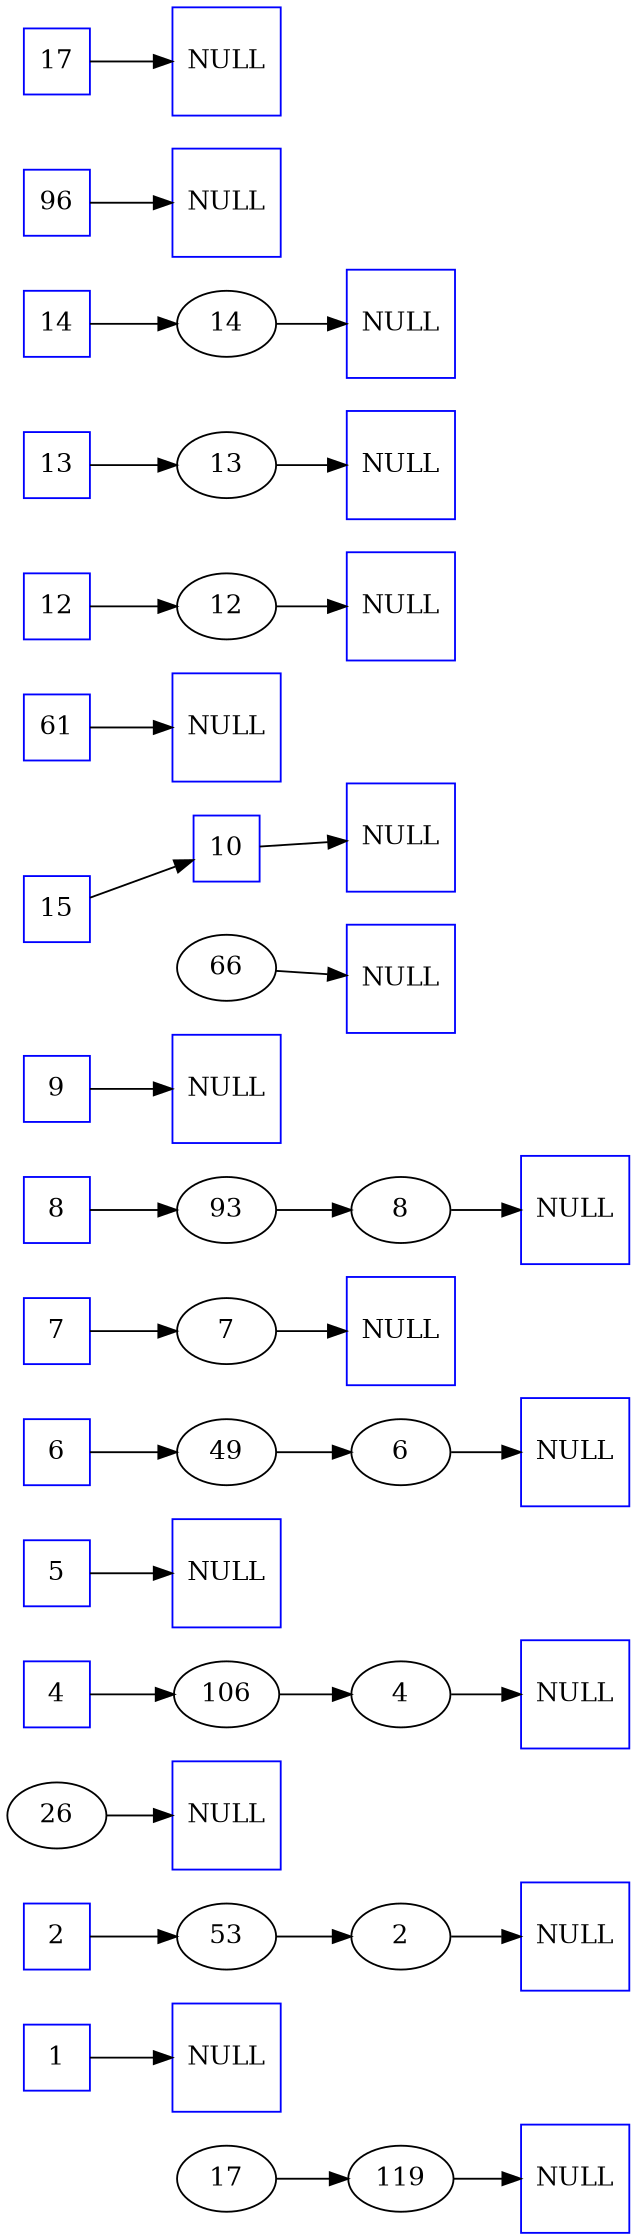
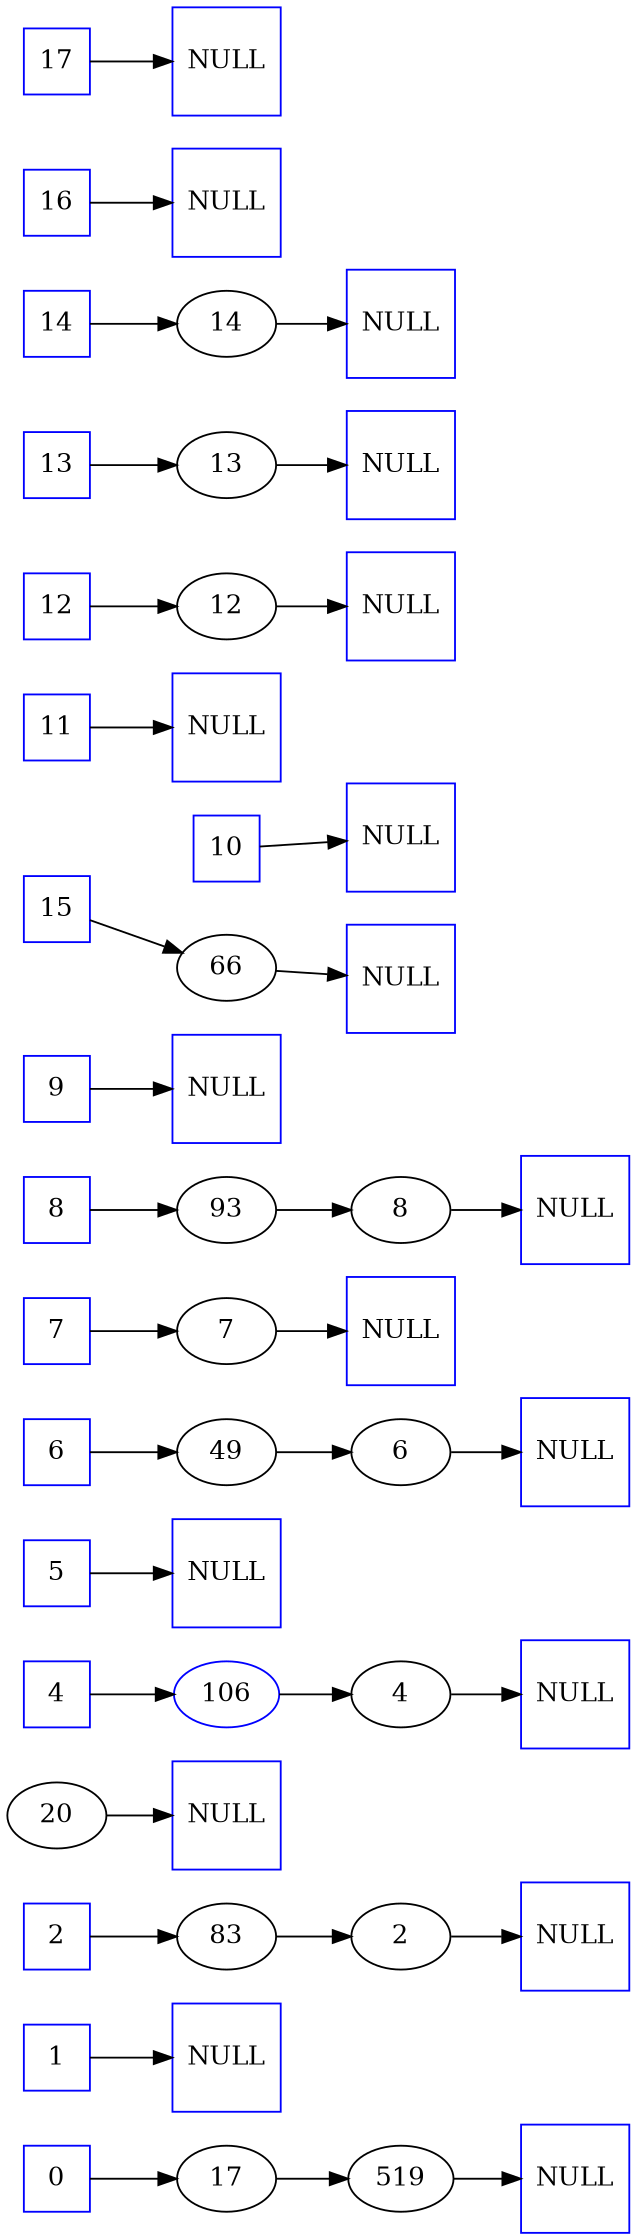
node "96": label "96" -> "16"
node "61": label "61" -> "11"
edge "15" -> "10": now "15" -> "66"
node "106": color black -> blue
node "26": label "26" -> "20"
node "53": label "53" -> "83"
node "0": added
node "119": label "119" -> "519"
